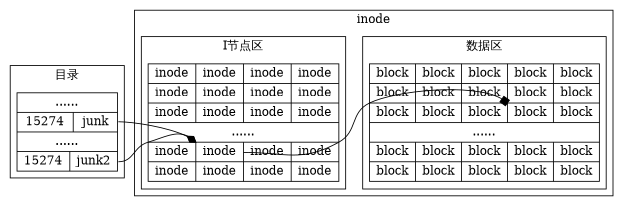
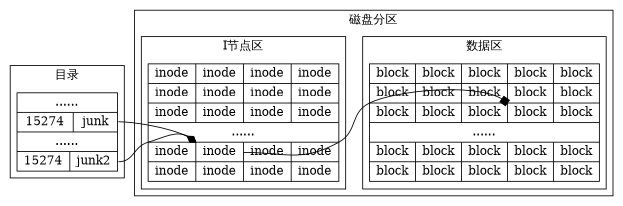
cluster "inode": label "inode" -> "磁盘分区"
